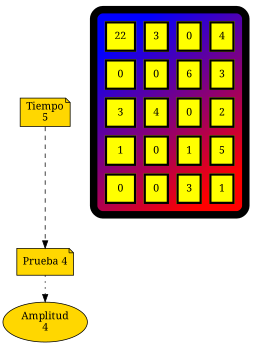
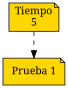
node "22": removed
node "Prueba 4": label "Prueba 4" -> "Prueba 1"
node "Amplitud 4": removed
